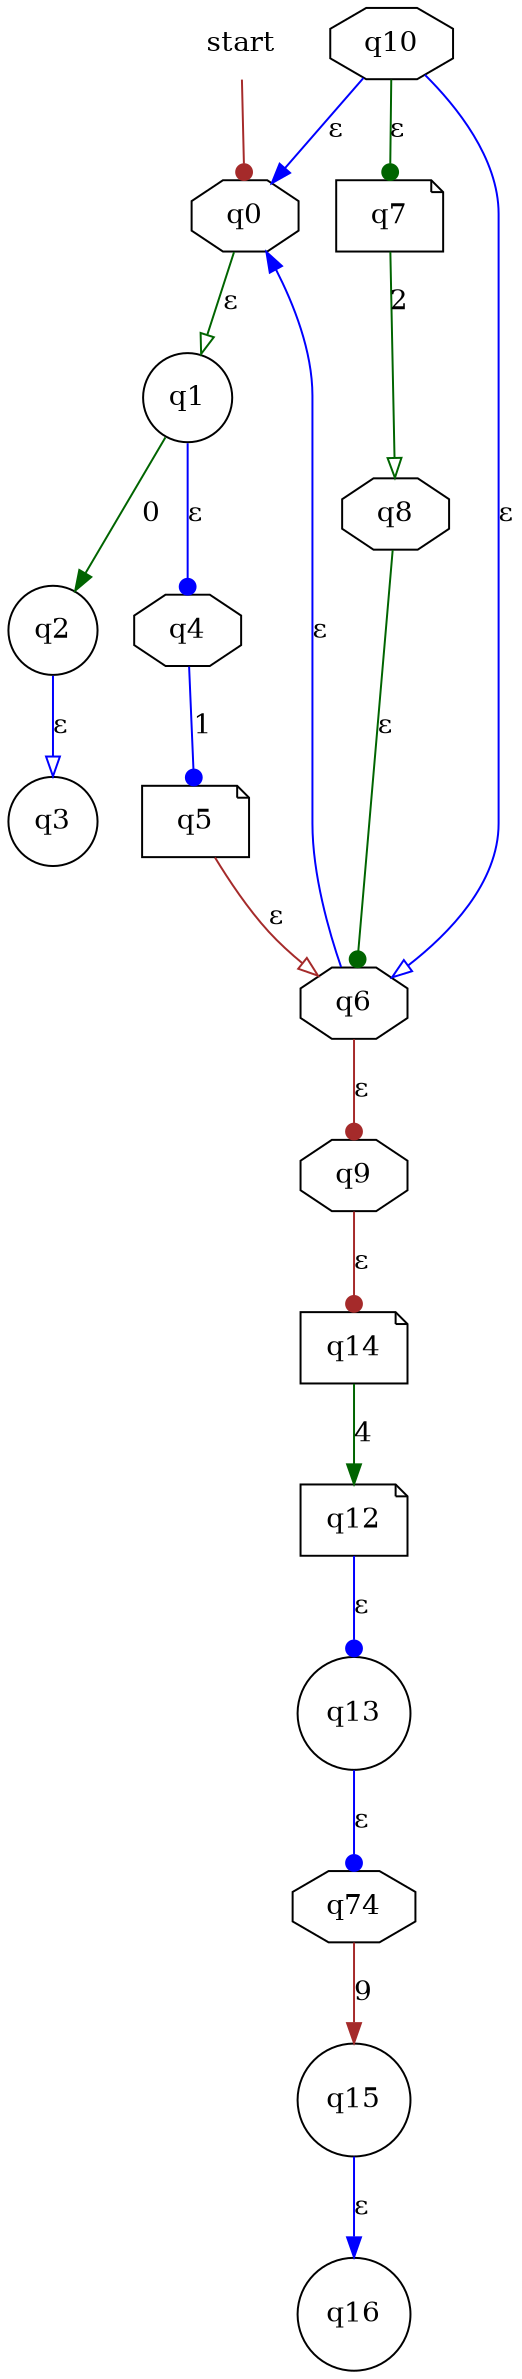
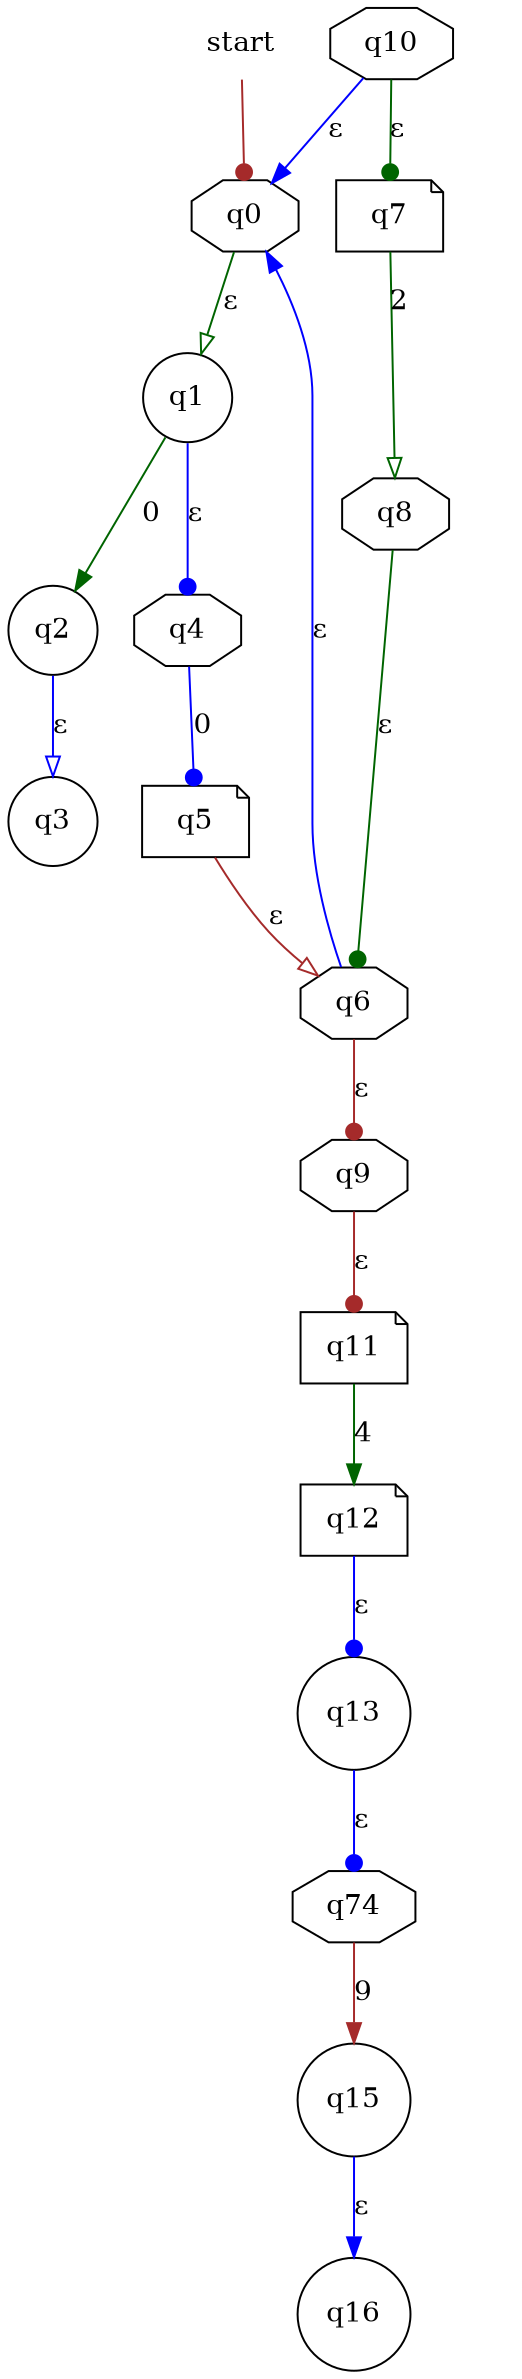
edge "q10" -> "q6": removed, label "ε"
edge "q4" -> "q5": label "1" -> "0"
node "q14": label "q14" -> "q11"
